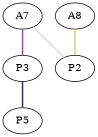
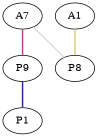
node "A8": label "A8" -> "A1"
node "P3": label "P3" -> "P9"
node "P2": label "P2" -> "P8"
node "P5": label "P5" -> "P1"
